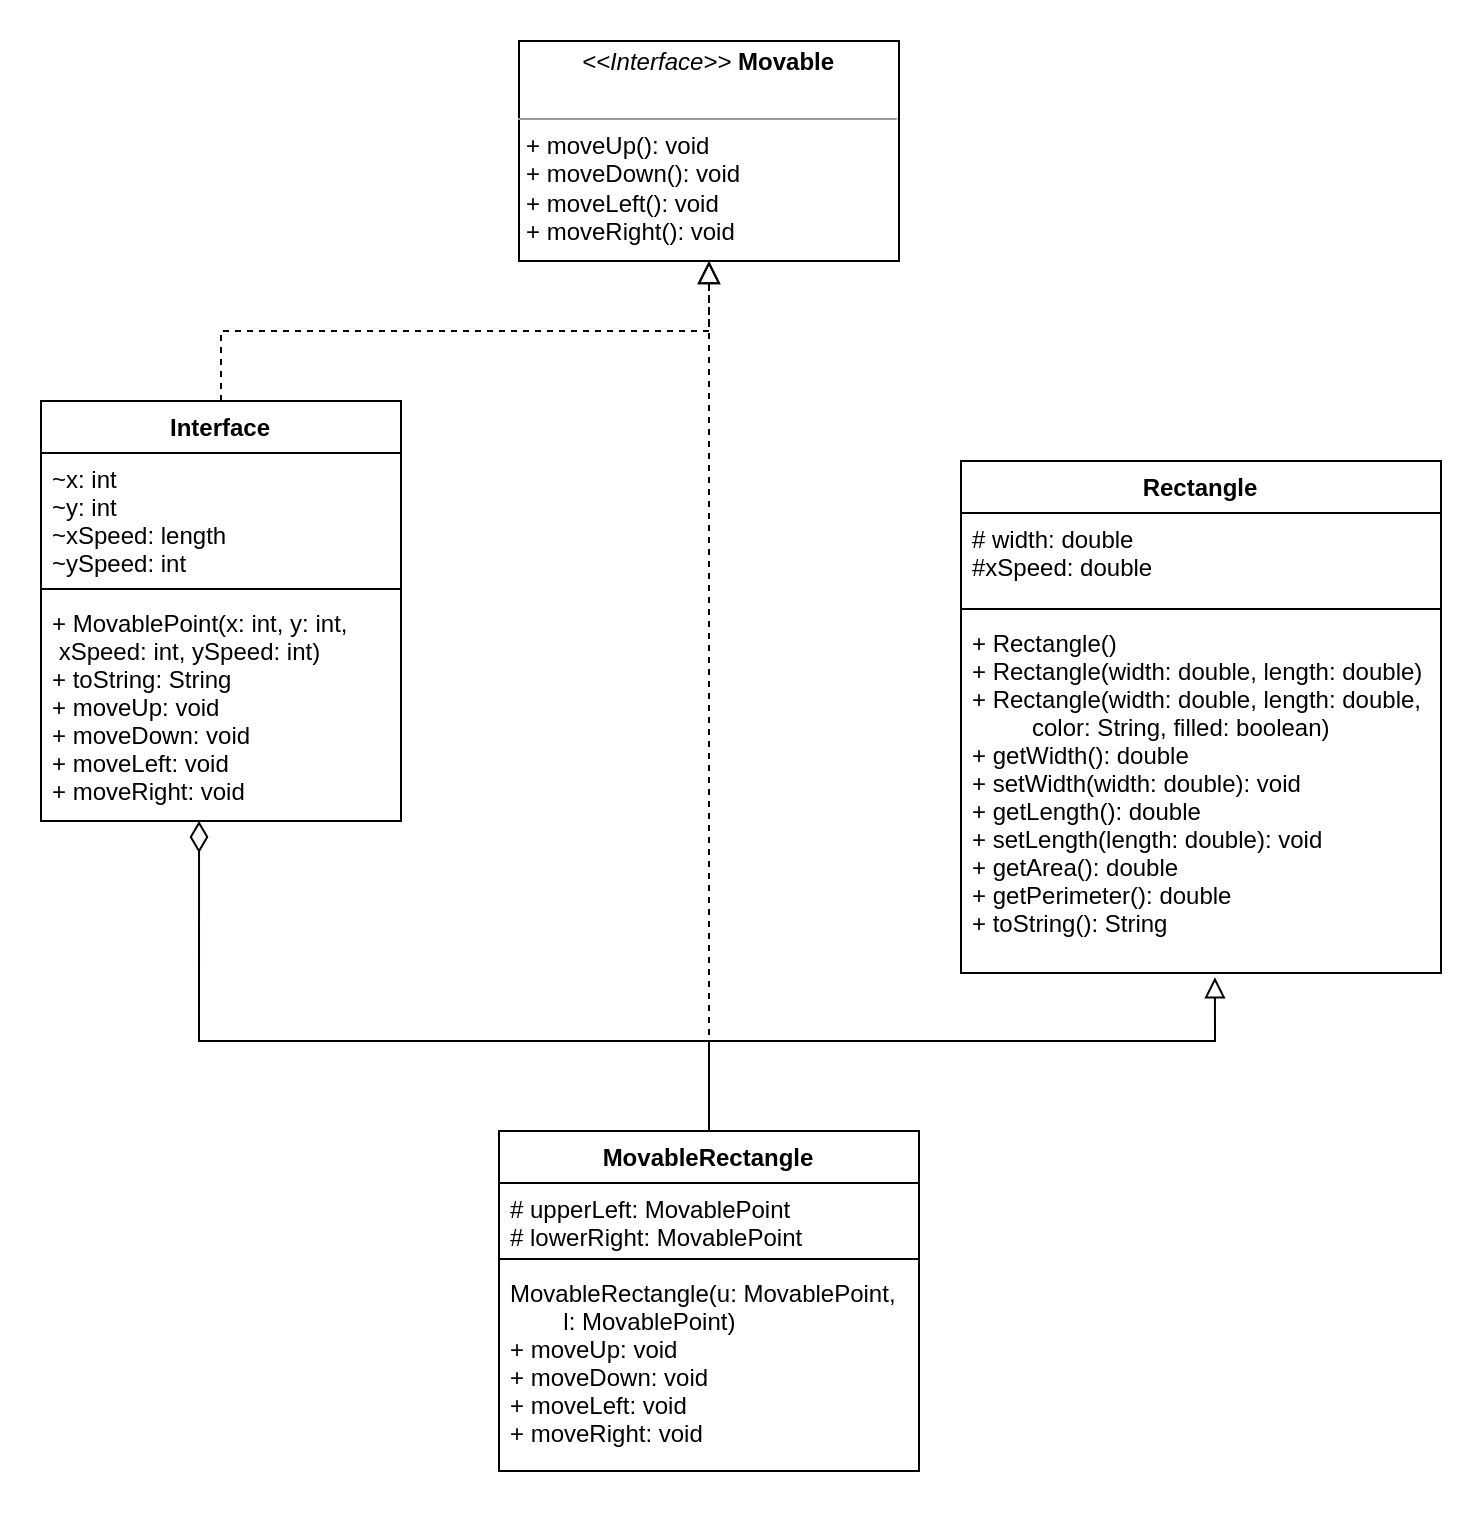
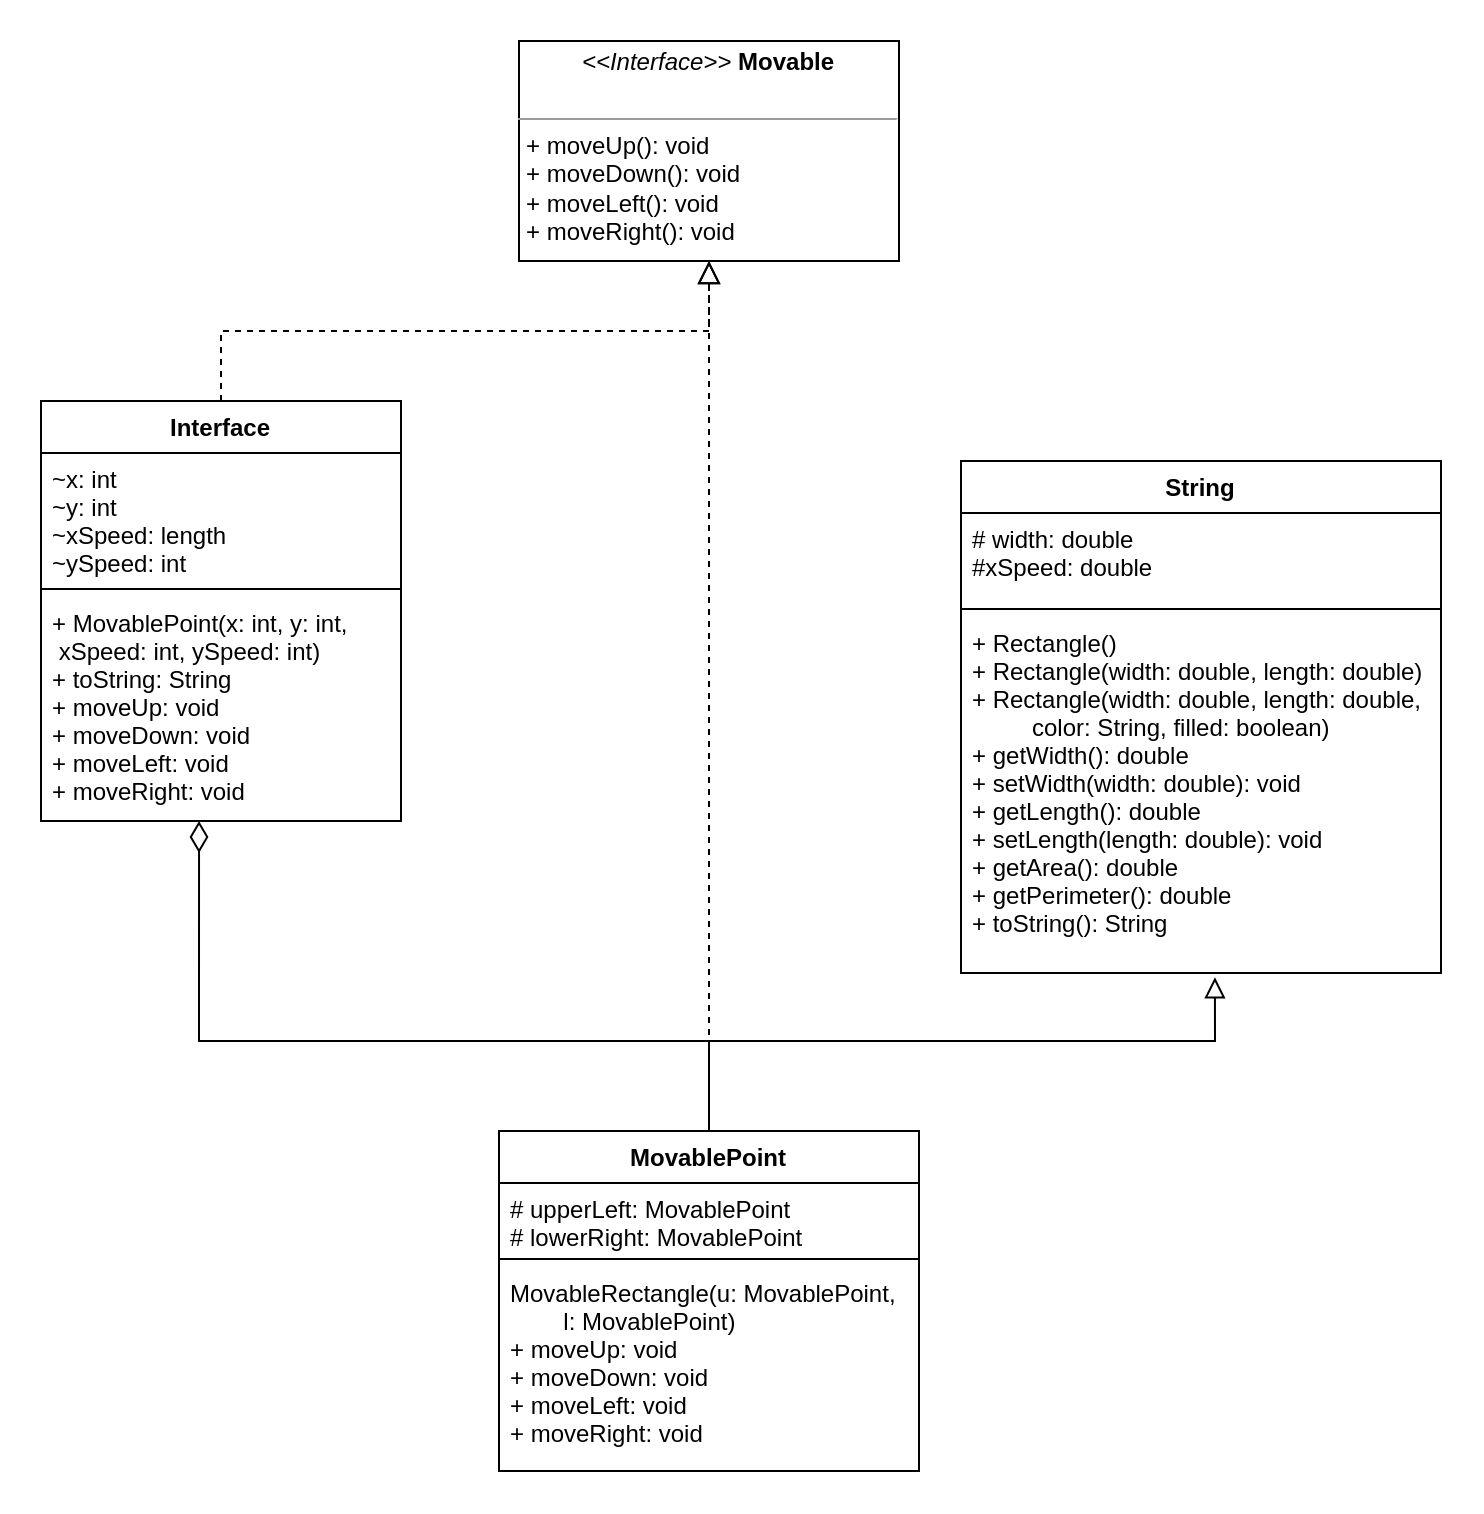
node "Rectangle": label "Rectangle" -> "String"
node "MovableRectangle": label "MovableRectangle" -> "MovablePoint"
